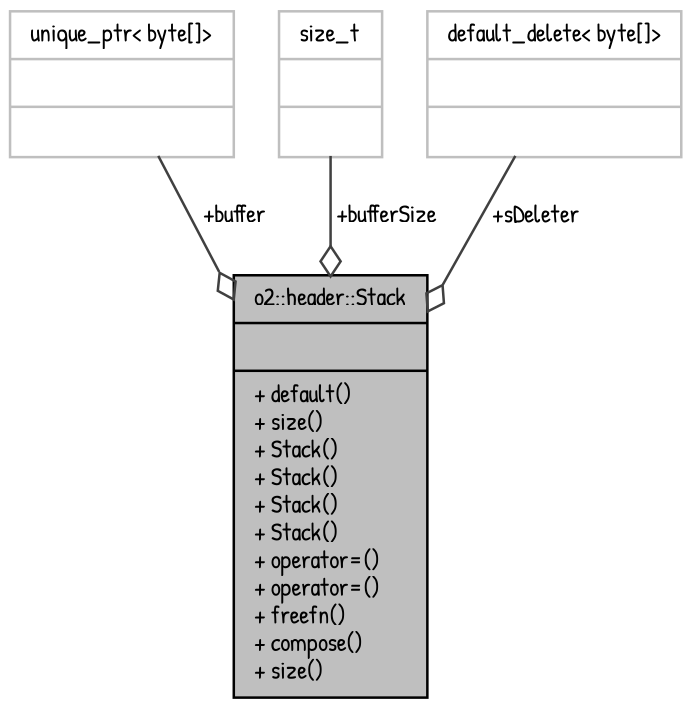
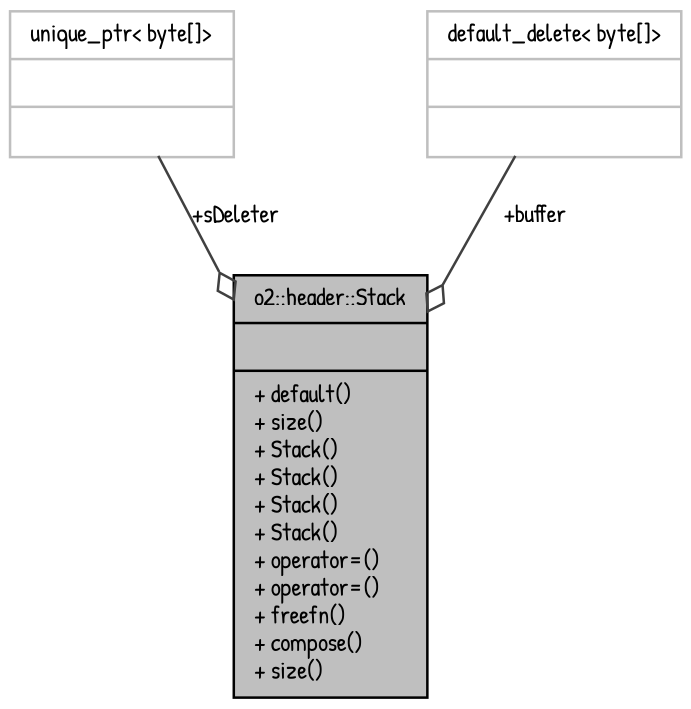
node "size_t": removed
edge "unique_ptr< byte[]>" -> "o2::header::Stack": label " +buffer" -> " +sDeleter"
edge "default_delete< byte[]>" -> "o2::header::Stack": label " +sDeleter" -> " +buffer"
